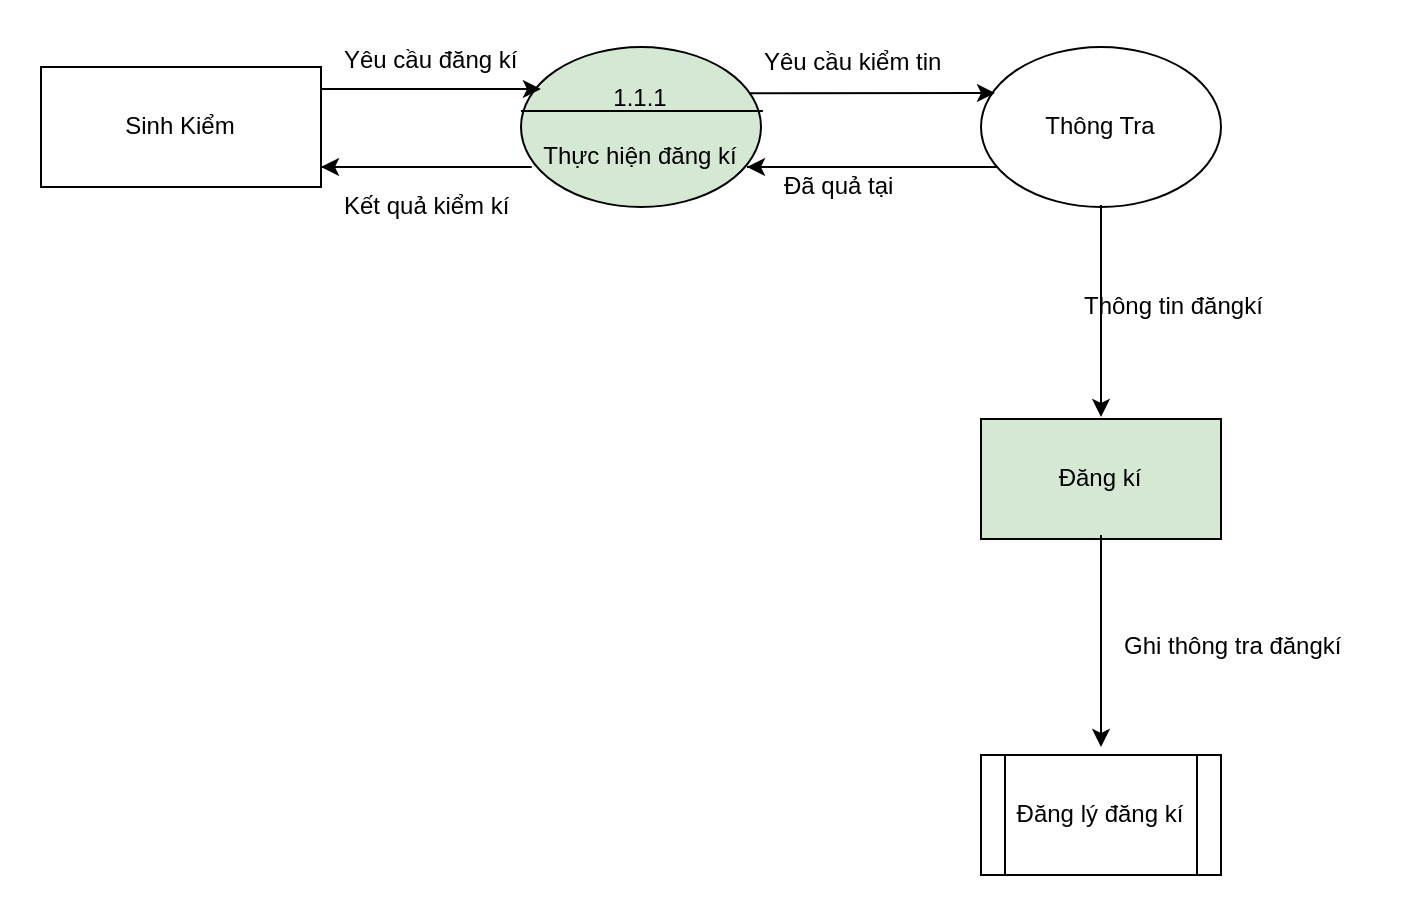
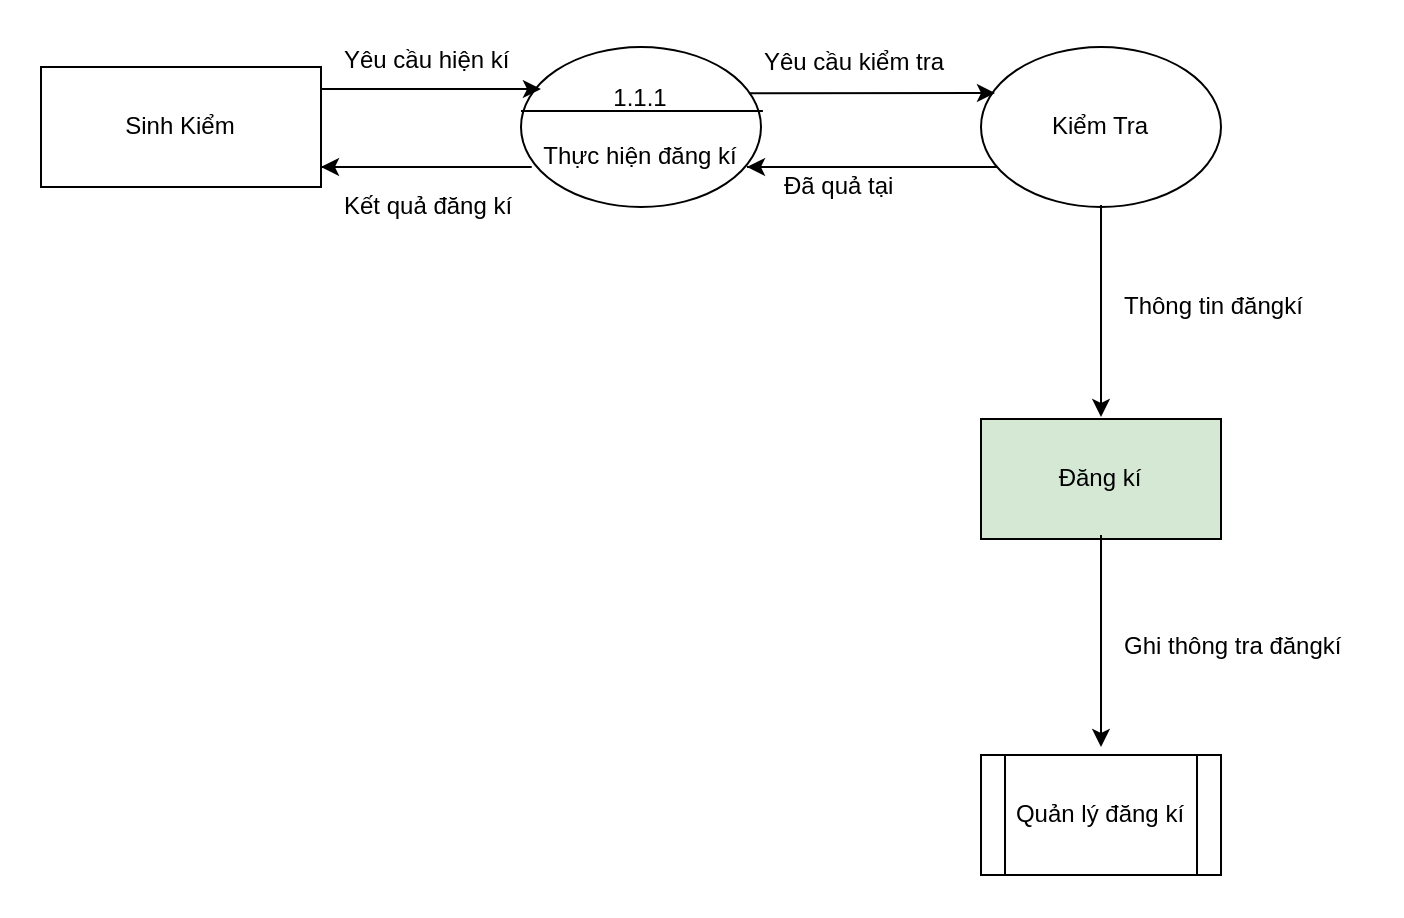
node "Yêu cầu đăng kí": label "Yêu cầu đăng kí" -> "Yêu cầu hiện kí"
node "Yêu cầu kiểm tin": label "Yêu cầu kiểm tin" -> "Yêu cầu kiểm tra"
node "1.1.1 Thực hiện đăng kí": fillcolor #d5e8d4 -> #ffffff
node "Thông Tra": label "Thông Tra" -> "Kiểm Tra"
node "Kết quả kiểm kí": label "Kết quả kiểm kí" -> "Kết quả đăng kí"
node "Thông tin đăngkí": moved (1181, 307) -> (1221, 307)
node "Đăng lý đăng kí": label "Đăng lý đăng kí" -> "Quản lý đăng kí"
